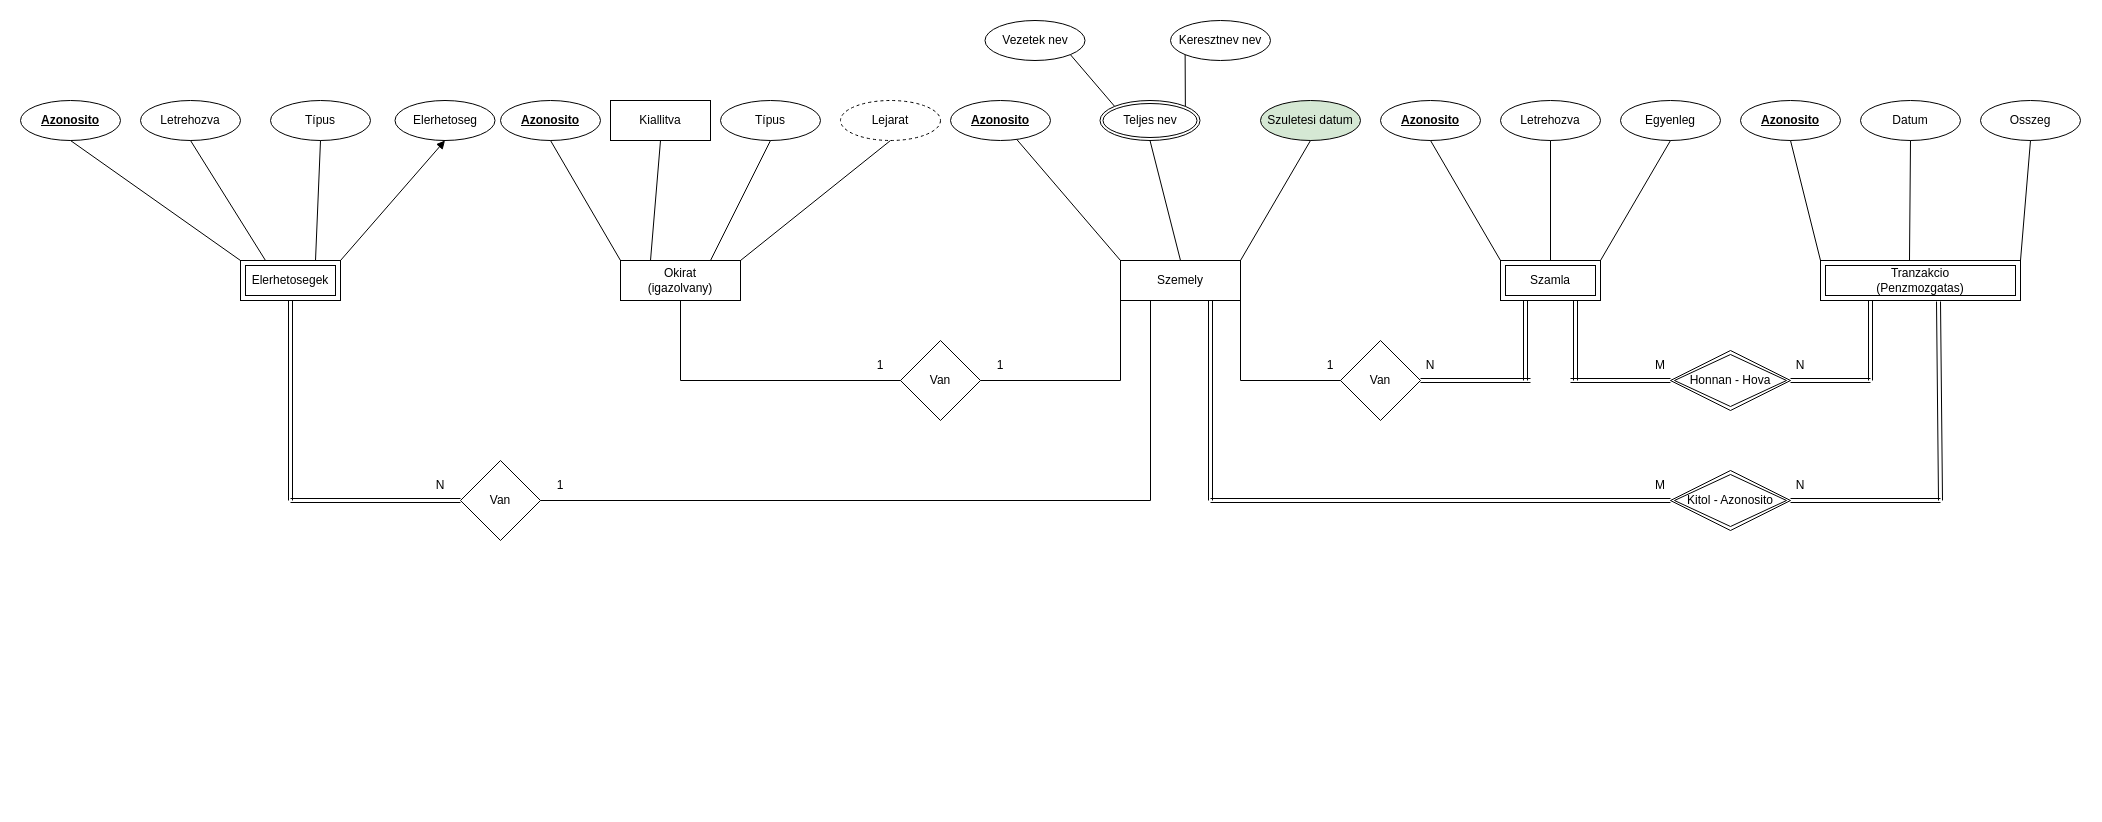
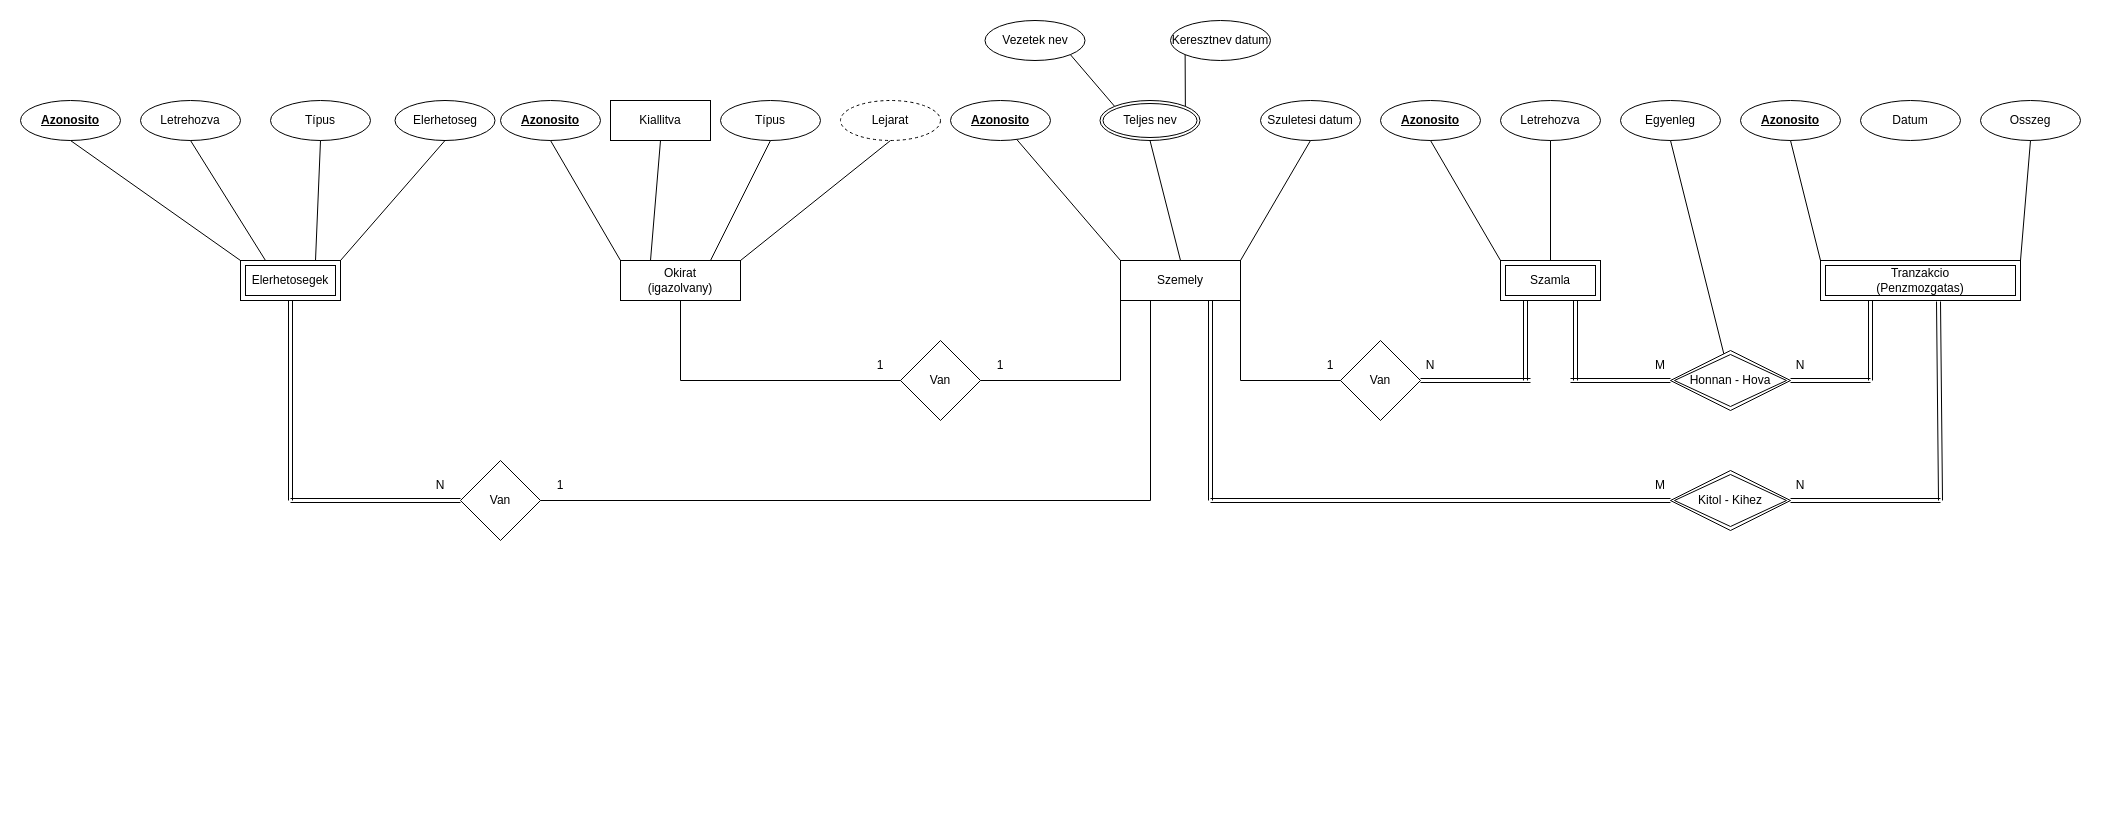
node "Keresztnev nev": label "Keresztnev nev" -> "Keresztnev datum"
node "Szuletesi datum": fillcolor #d5e8d4 -> #ffffff
edge "Elerhetosegek" -> "Elerhetoseg": arrowhead block -> none
edge "Egyenleg" -- "Szamla": now "Egyenleg" -- "Honnan - Hova"
edge "Datum" -- "Tranzakcio (Penzmozgatas)": removed
node "Kitol - Azonosito": label "Kitol - Azonosito" -> "Kitol - Kihez"
